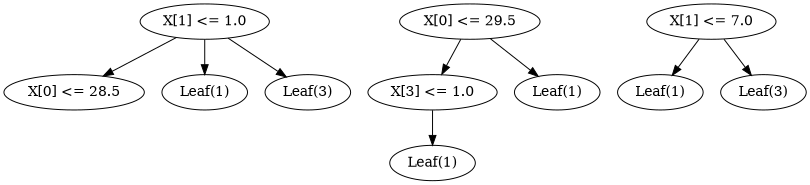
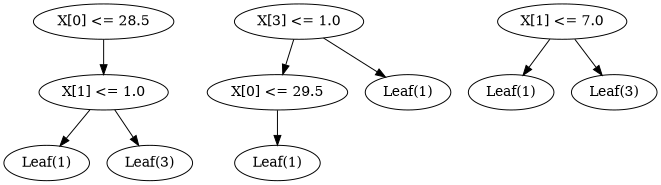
edge "X[0] <= 29.5" -> "X[3] <= 1.0": reversed
edge "X[1] <= 1.0" -> "X[0] <= 28.5": reversed
